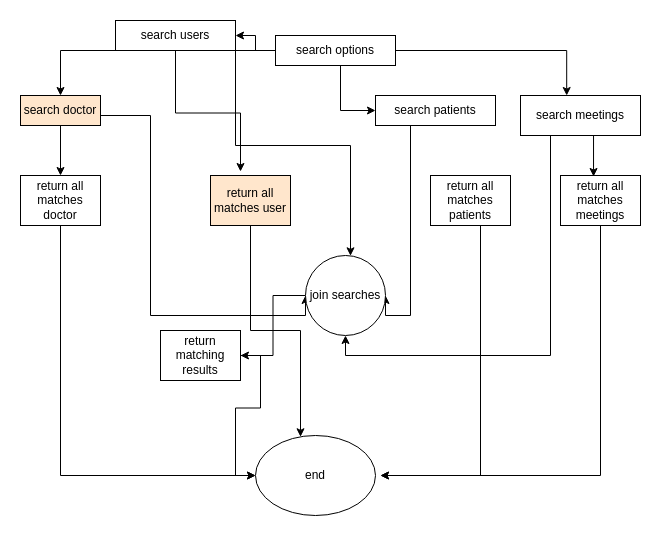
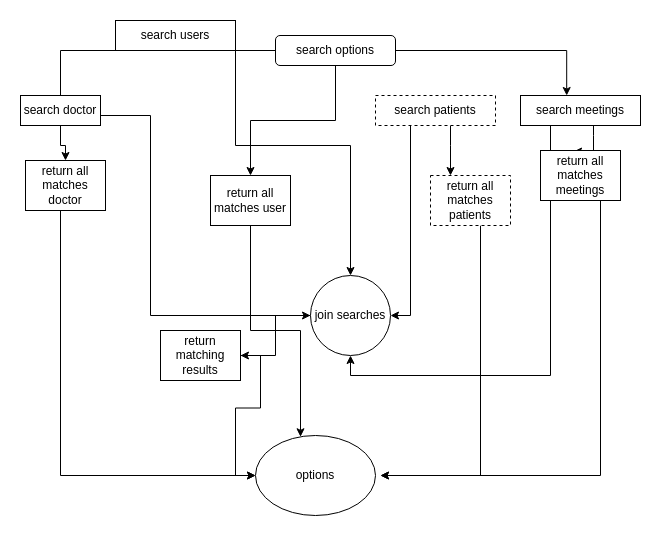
edge "search options" -> "search users": now "search options" -> "return all matches user"
node "search options": shape rectangle -> rounded rectangle
edge "search options" -> "search doctor": arrowhead classic -> none
edge "search options" -> "search patients": removed
node "search doctor": fillcolor #ffe6cc -> #ffffff
node "search patients": style solid -> dashed
edge "search users" -> "return all matches user": removed
node "search meetings": size 120x40 -> 120x30
edge "search patients" -> "return all matches patients": added
node "return all matches doctor": moved (61, 201) -> (66, 186)
node "return all matches user": fillcolor #ffe6cc -> #ffffff
node "return all matches patients": style solid -> dashed
node "return all matches meetings": moved (601, 201) -> (581, 176)
node "join searches": moved (346, 296) -> (351, 316)
node "end": label "end" -> "options"
